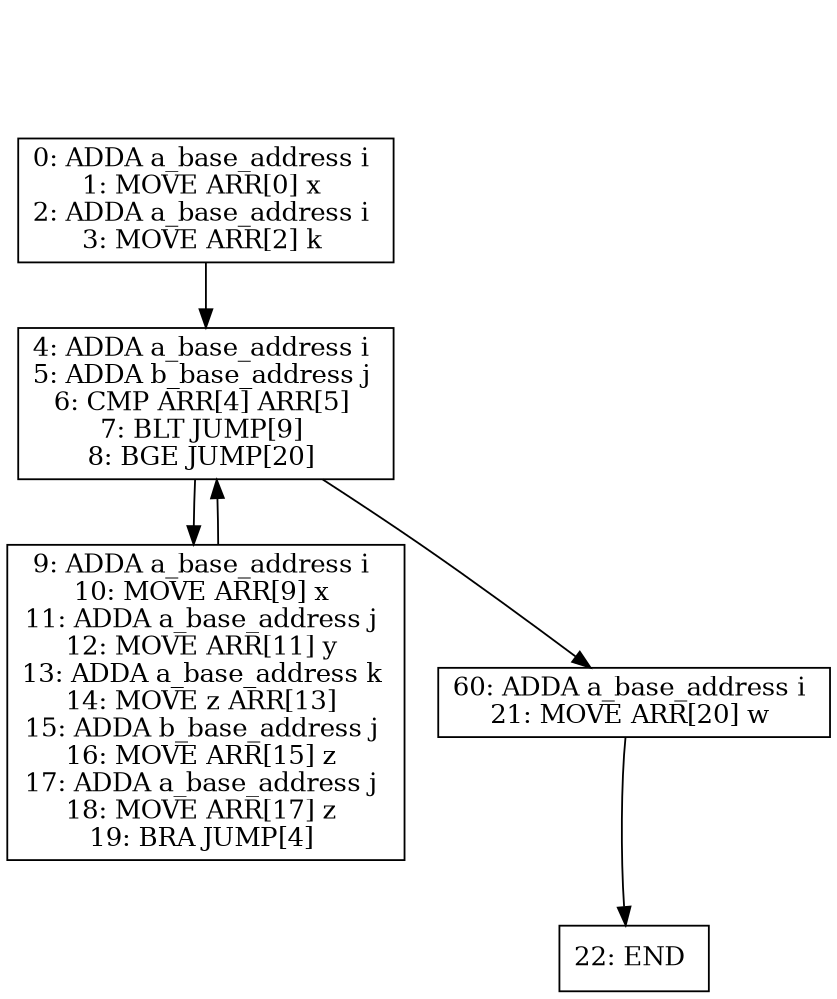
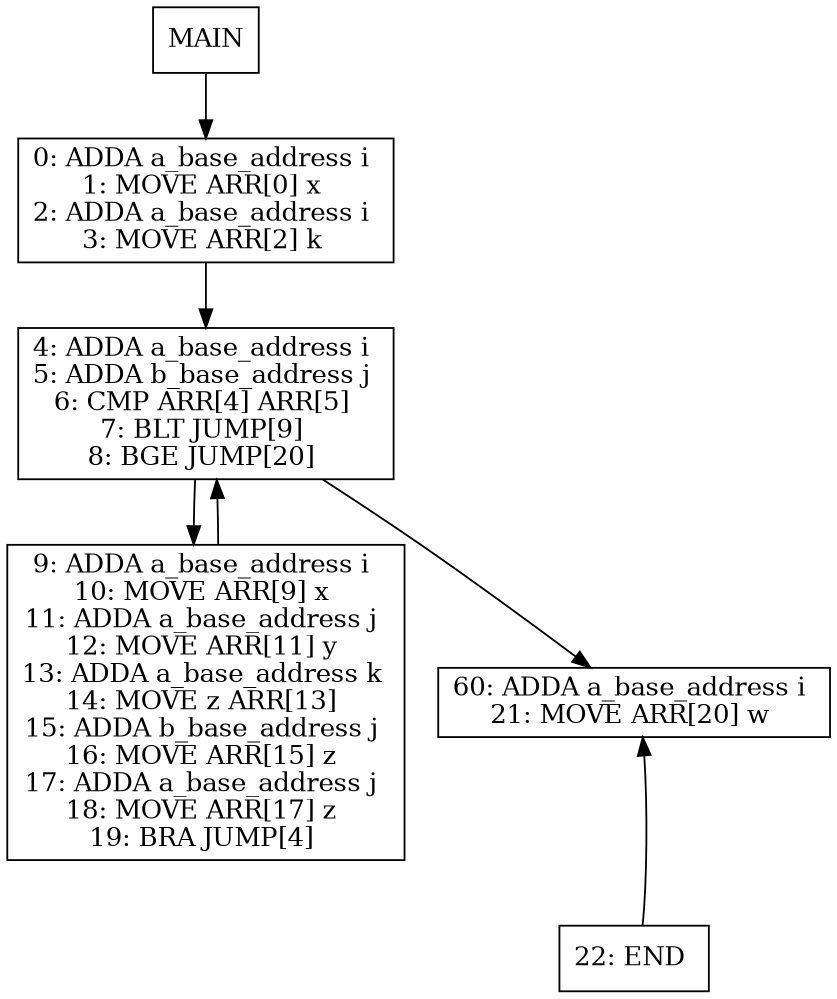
node "MAIN": added
edge "60: ADDA a_base_address i 21: MOVE ARR[20] w" -> "22: END": reversed
